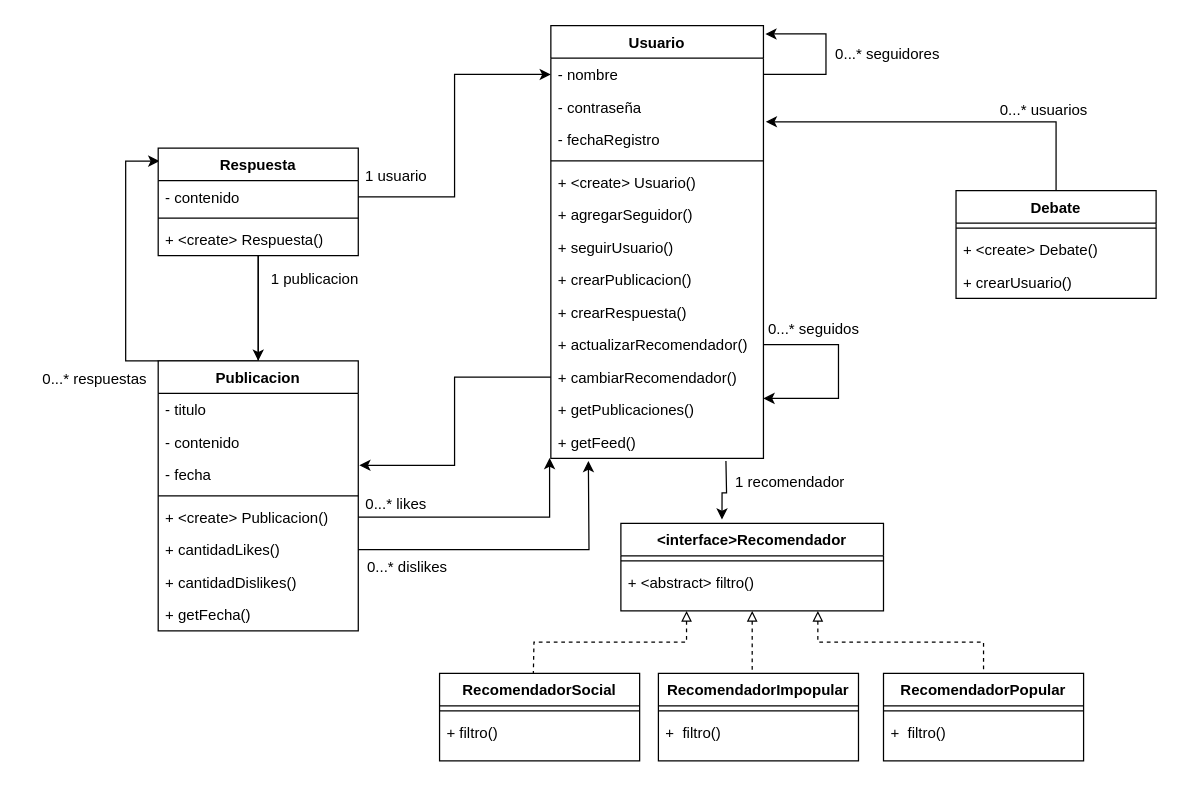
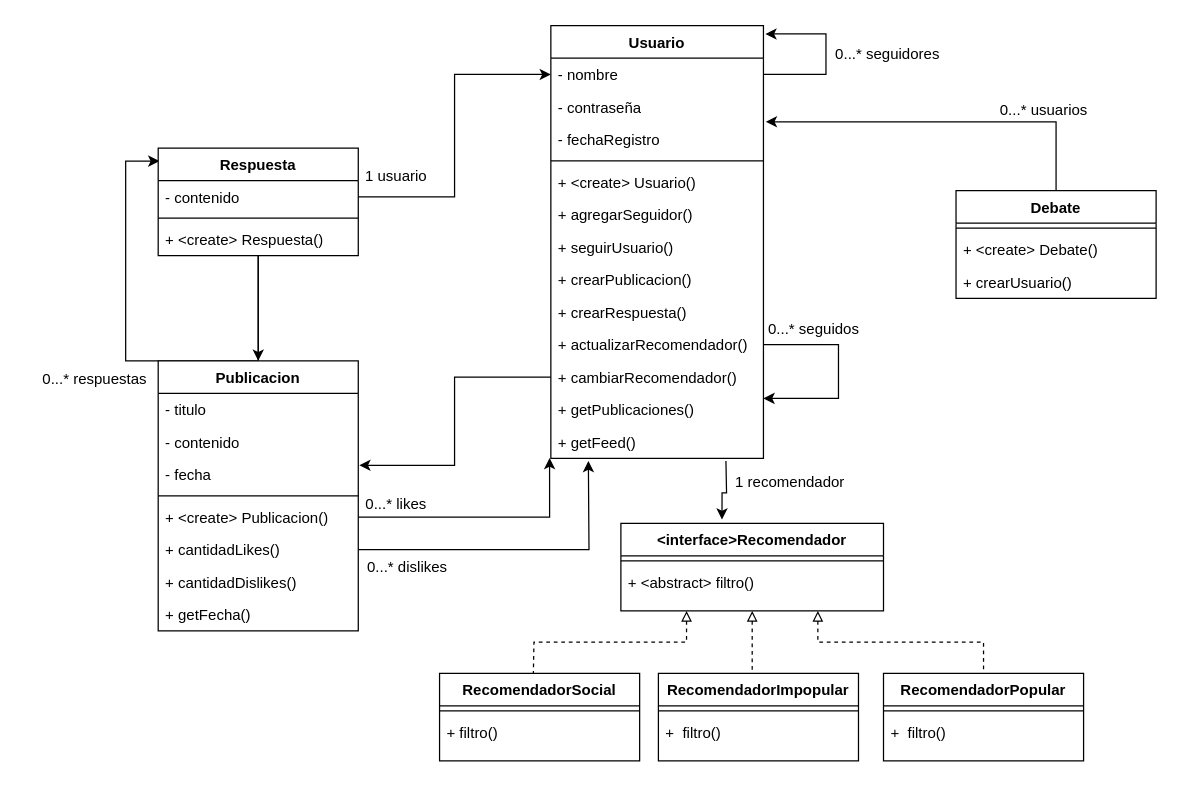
node "1 publicacion": removed
